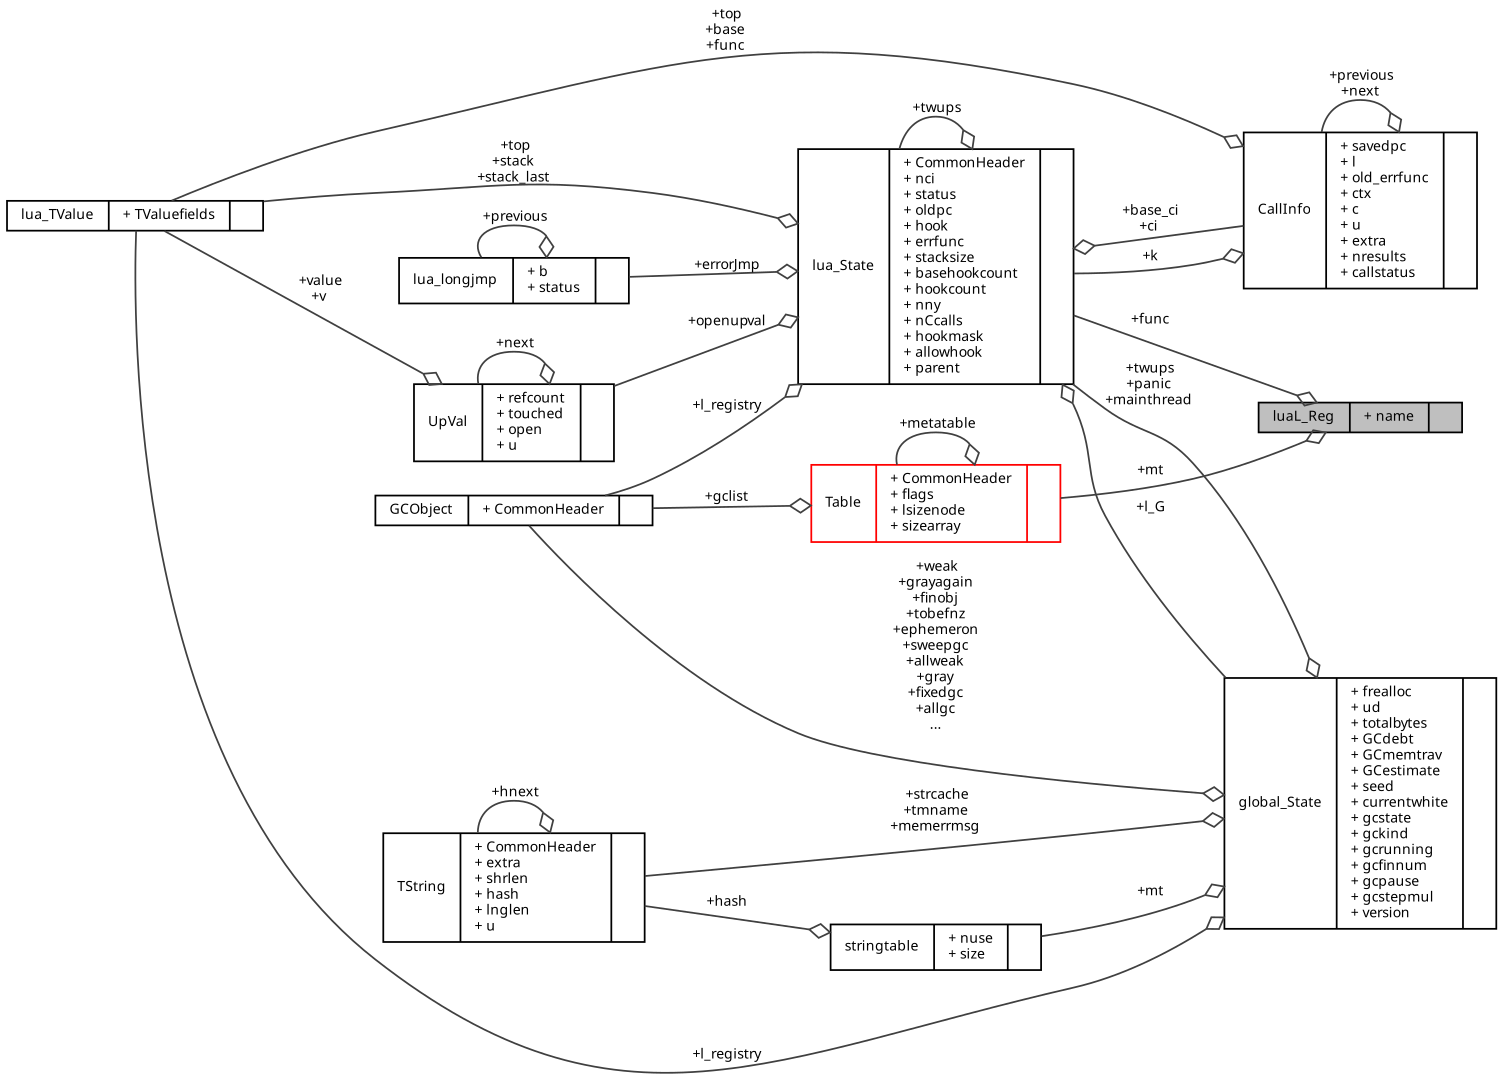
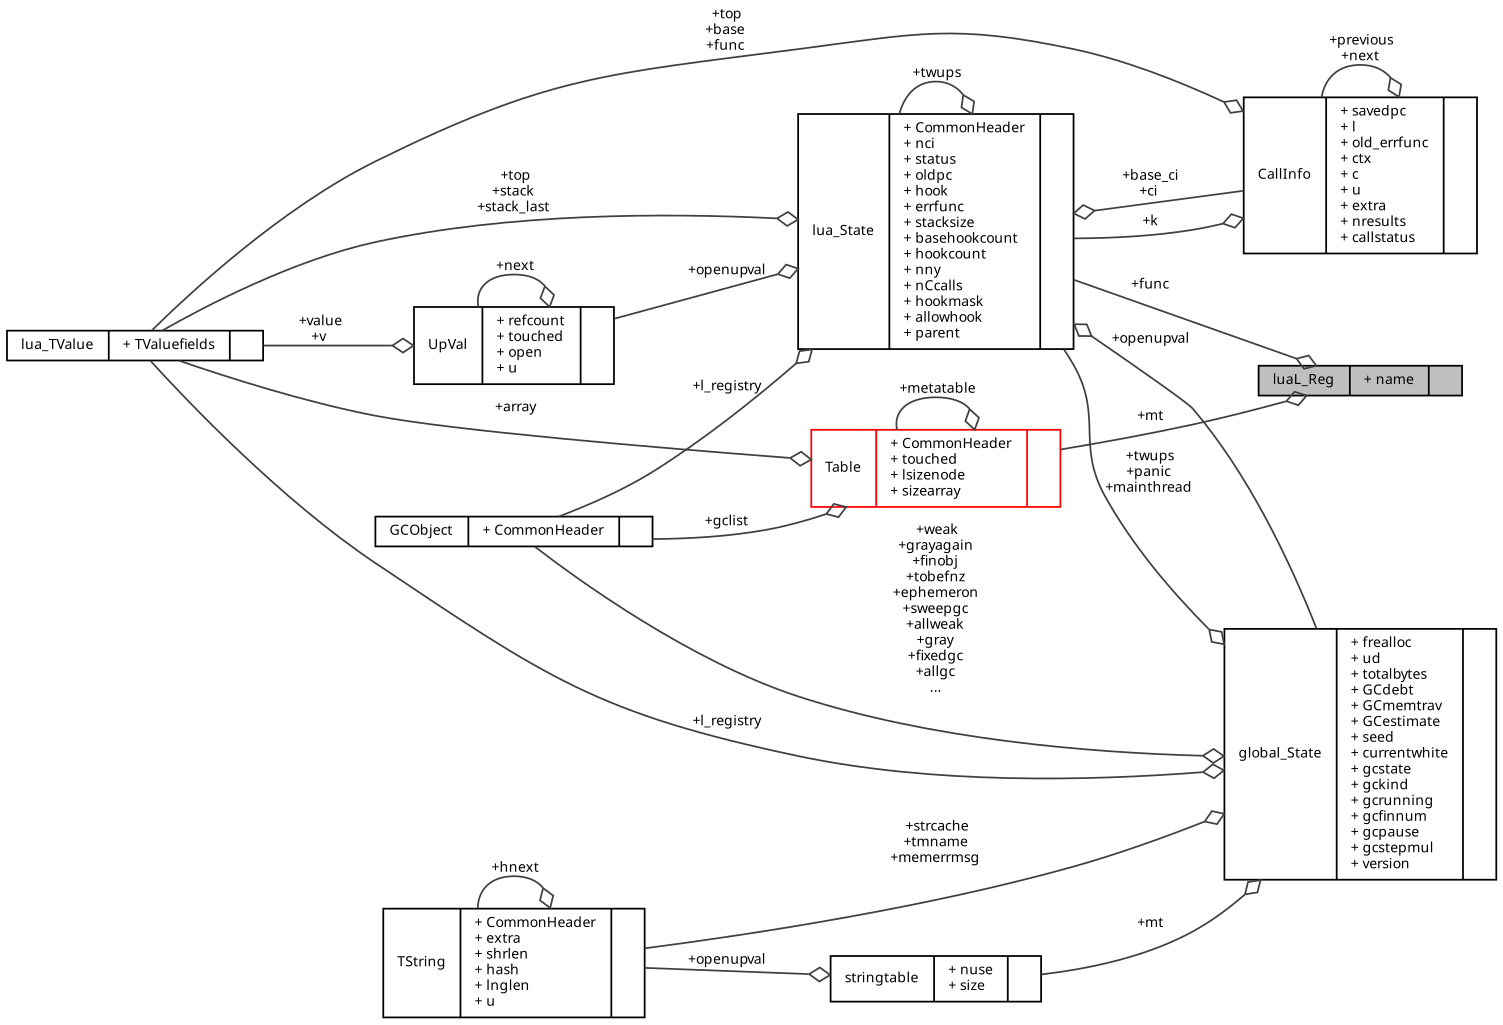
node "lua_longjmp": removed
edge "lua_TValue" -> "Table": added, label "+array"
node "Table": text "+ flags" -> "+ touched"
edge "global_State" -> "lua_State": label " +l_G" -> " +openupval"
edge "TString" -> "stringtable": label " +hash" -> " +openupval"
